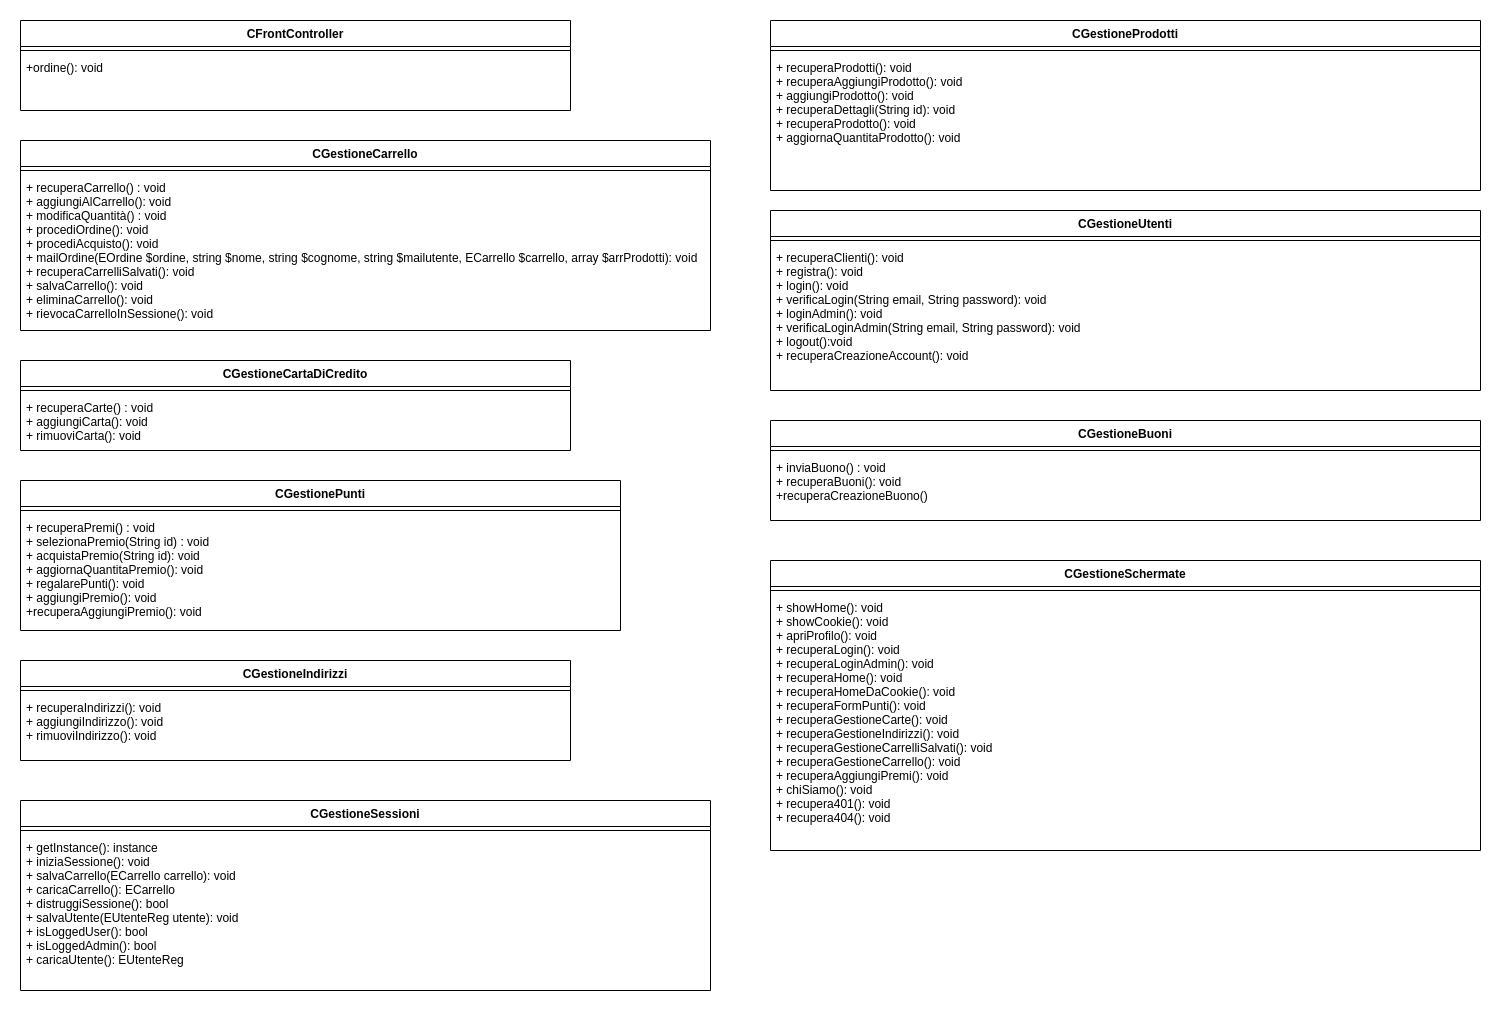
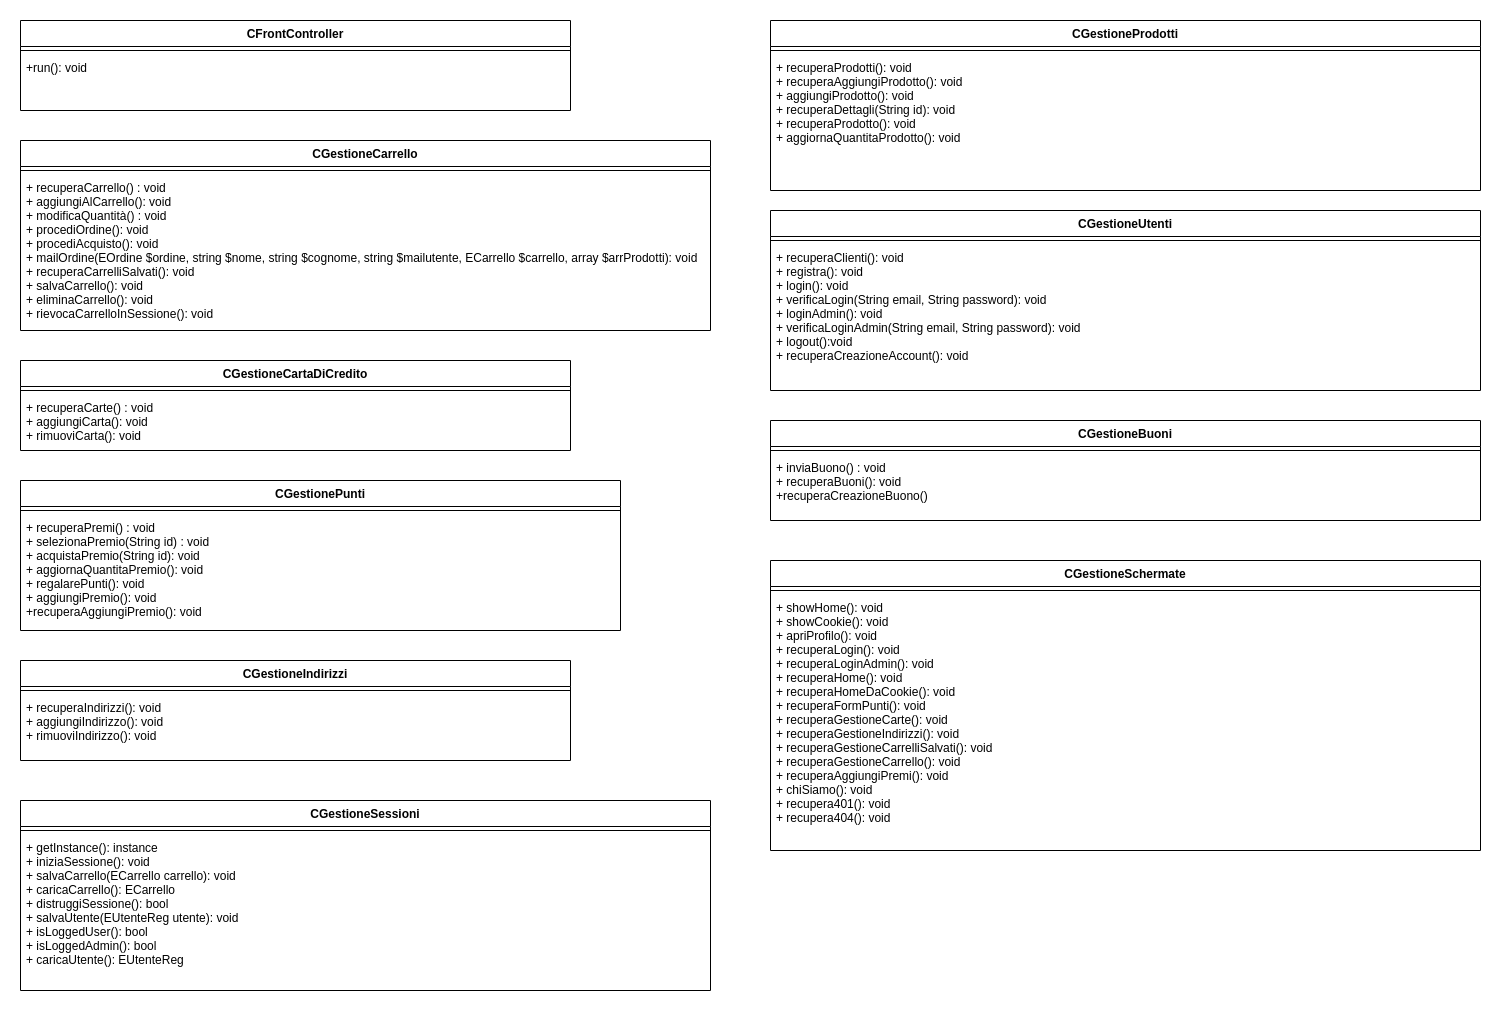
node "+ordine(): void": label "+ordine(): void" -> "+run(): void"
